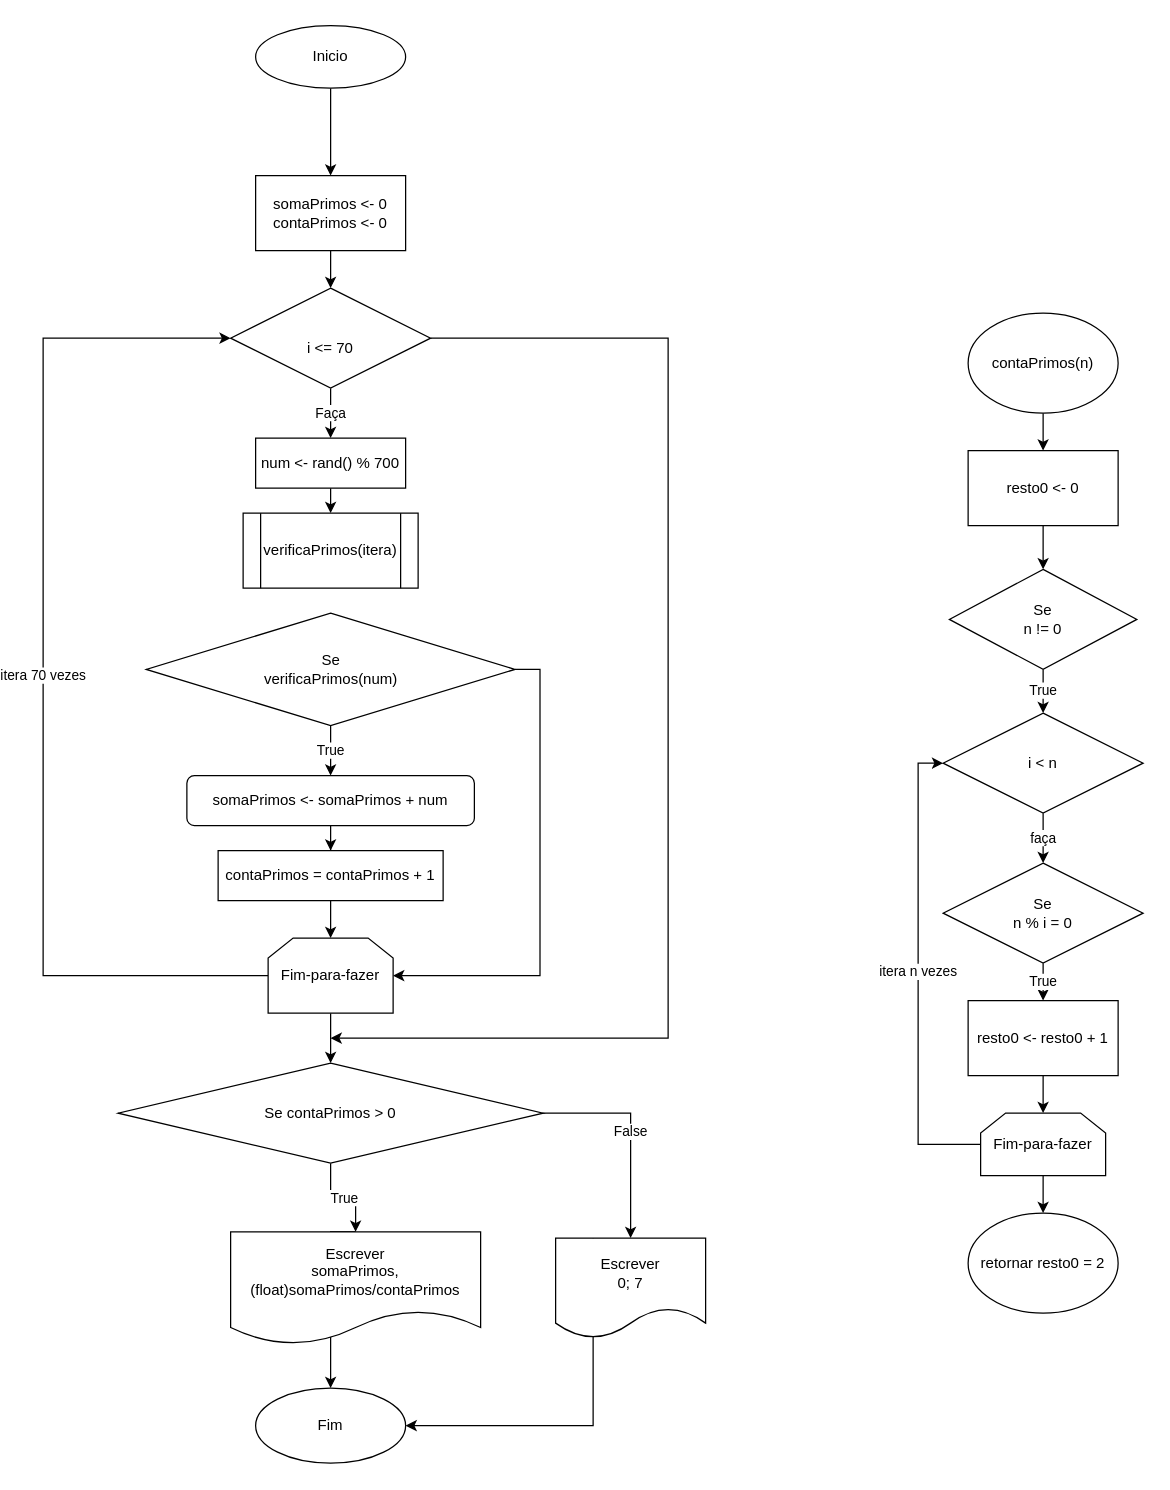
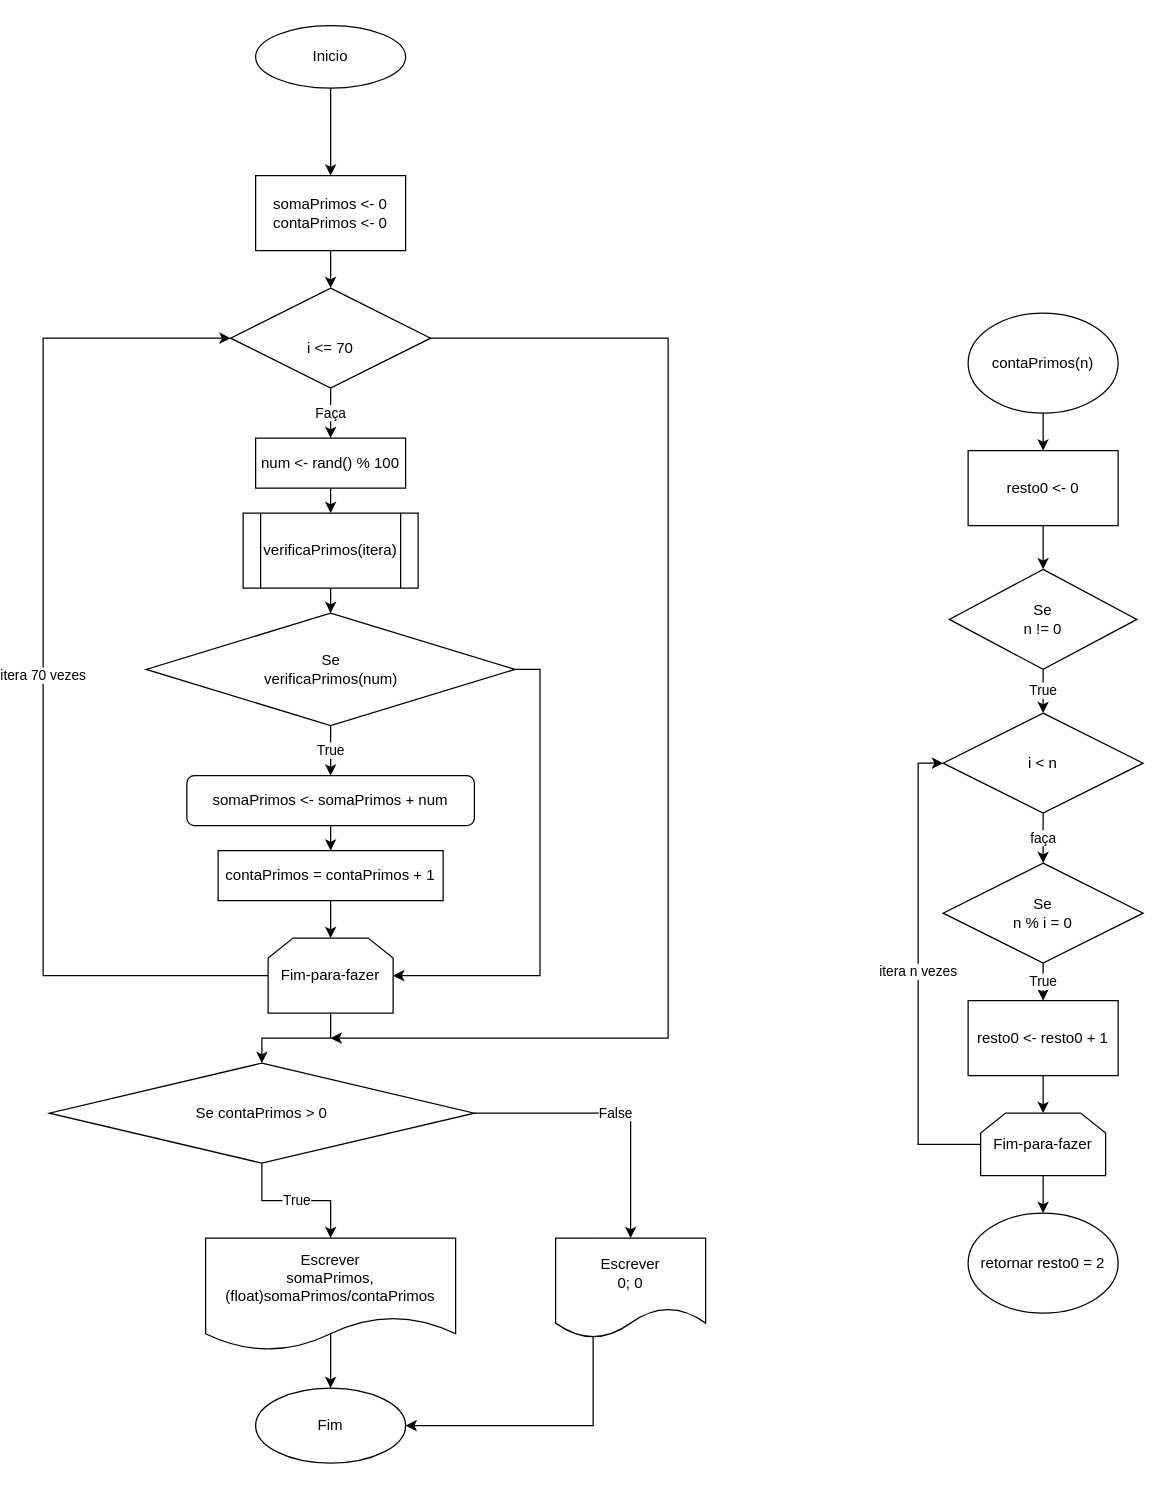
node "num <- rand() % 700": label "num <- rand() % 700" -> "num <- rand() % 100"
edge "verificaPrimos(itera)" -> "Se verificaPrimos(num)": added
node "Se contaPrimos > 0": moved (331, 1113) -> (262, 1113)
node "Escrever 0; 7": label "Escrever 0; 7" -> "Escrever 0; 0"
node "Escrever somaPrimos, (float)somaPrimos/contaPrimos": moved (356, 1288) -> (331, 1294)
